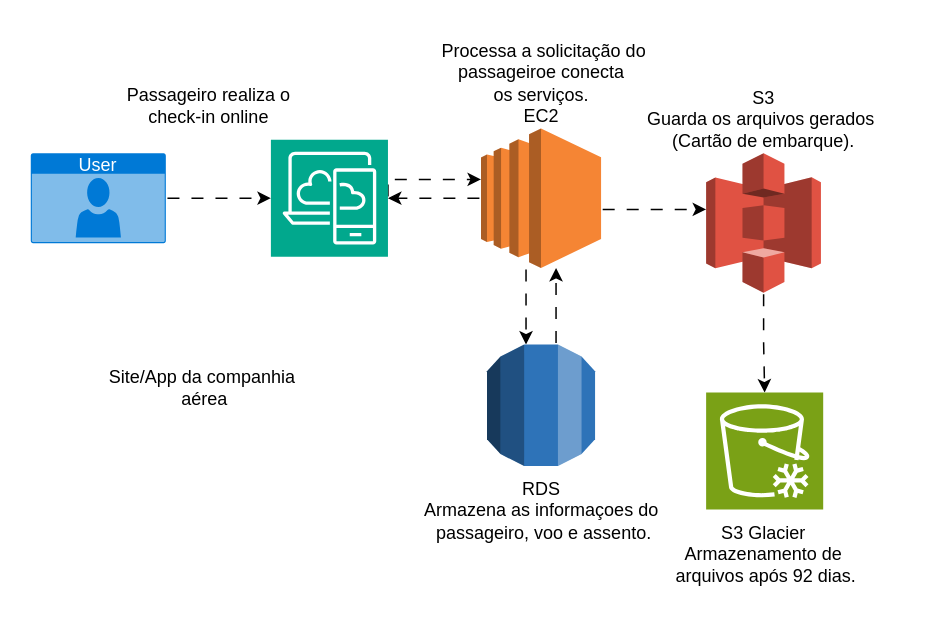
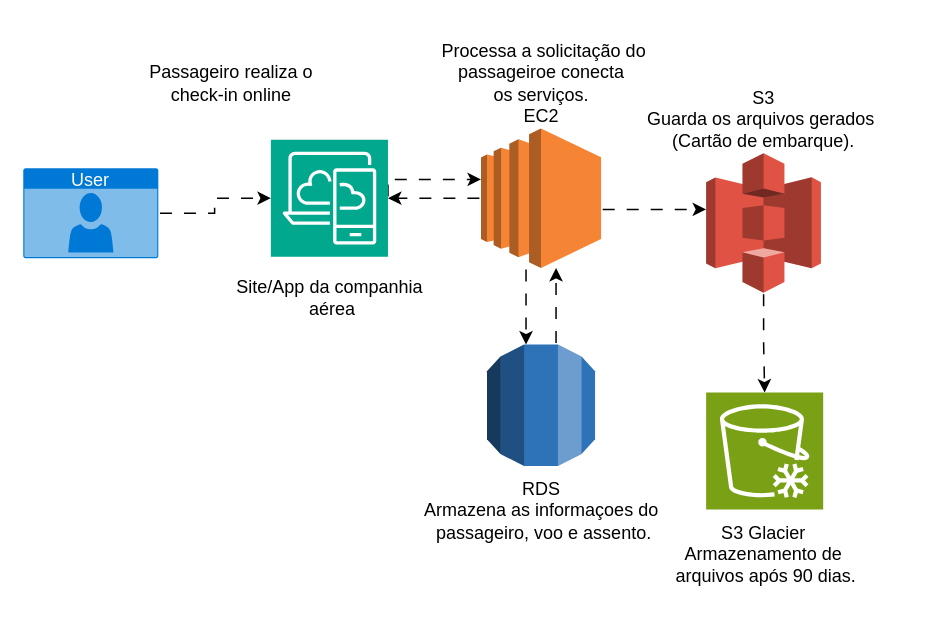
node "Passageiro realiza o check-in online": moved (211, 106) -> (233, 83)
node "User": moved (98, 198) -> (91, 213)
node "Site/App da companhia aérea": moved (202, 388) -> (329, 298)
node "S3 Glacier Armazenamento de arquivos após 92 dias.": label "S3 Glacier Armazenamento de arquivos após 92 dias." -> "S3 Glacier Armazenamento de arquivos após 90 dias."
